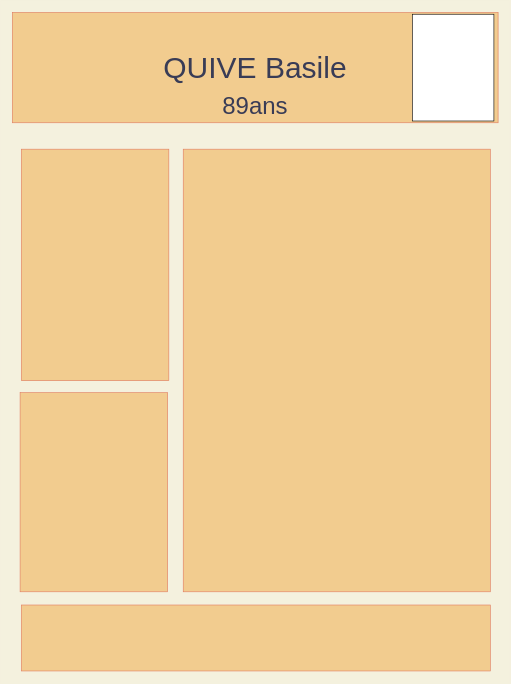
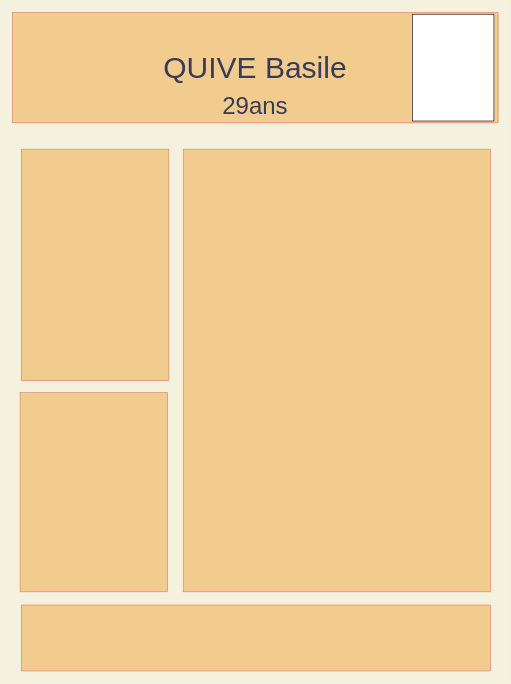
node "QUIVE Basile 89ans": label "QUIVE Basile 89ans" -> "QUIVE Basile 29ans"
